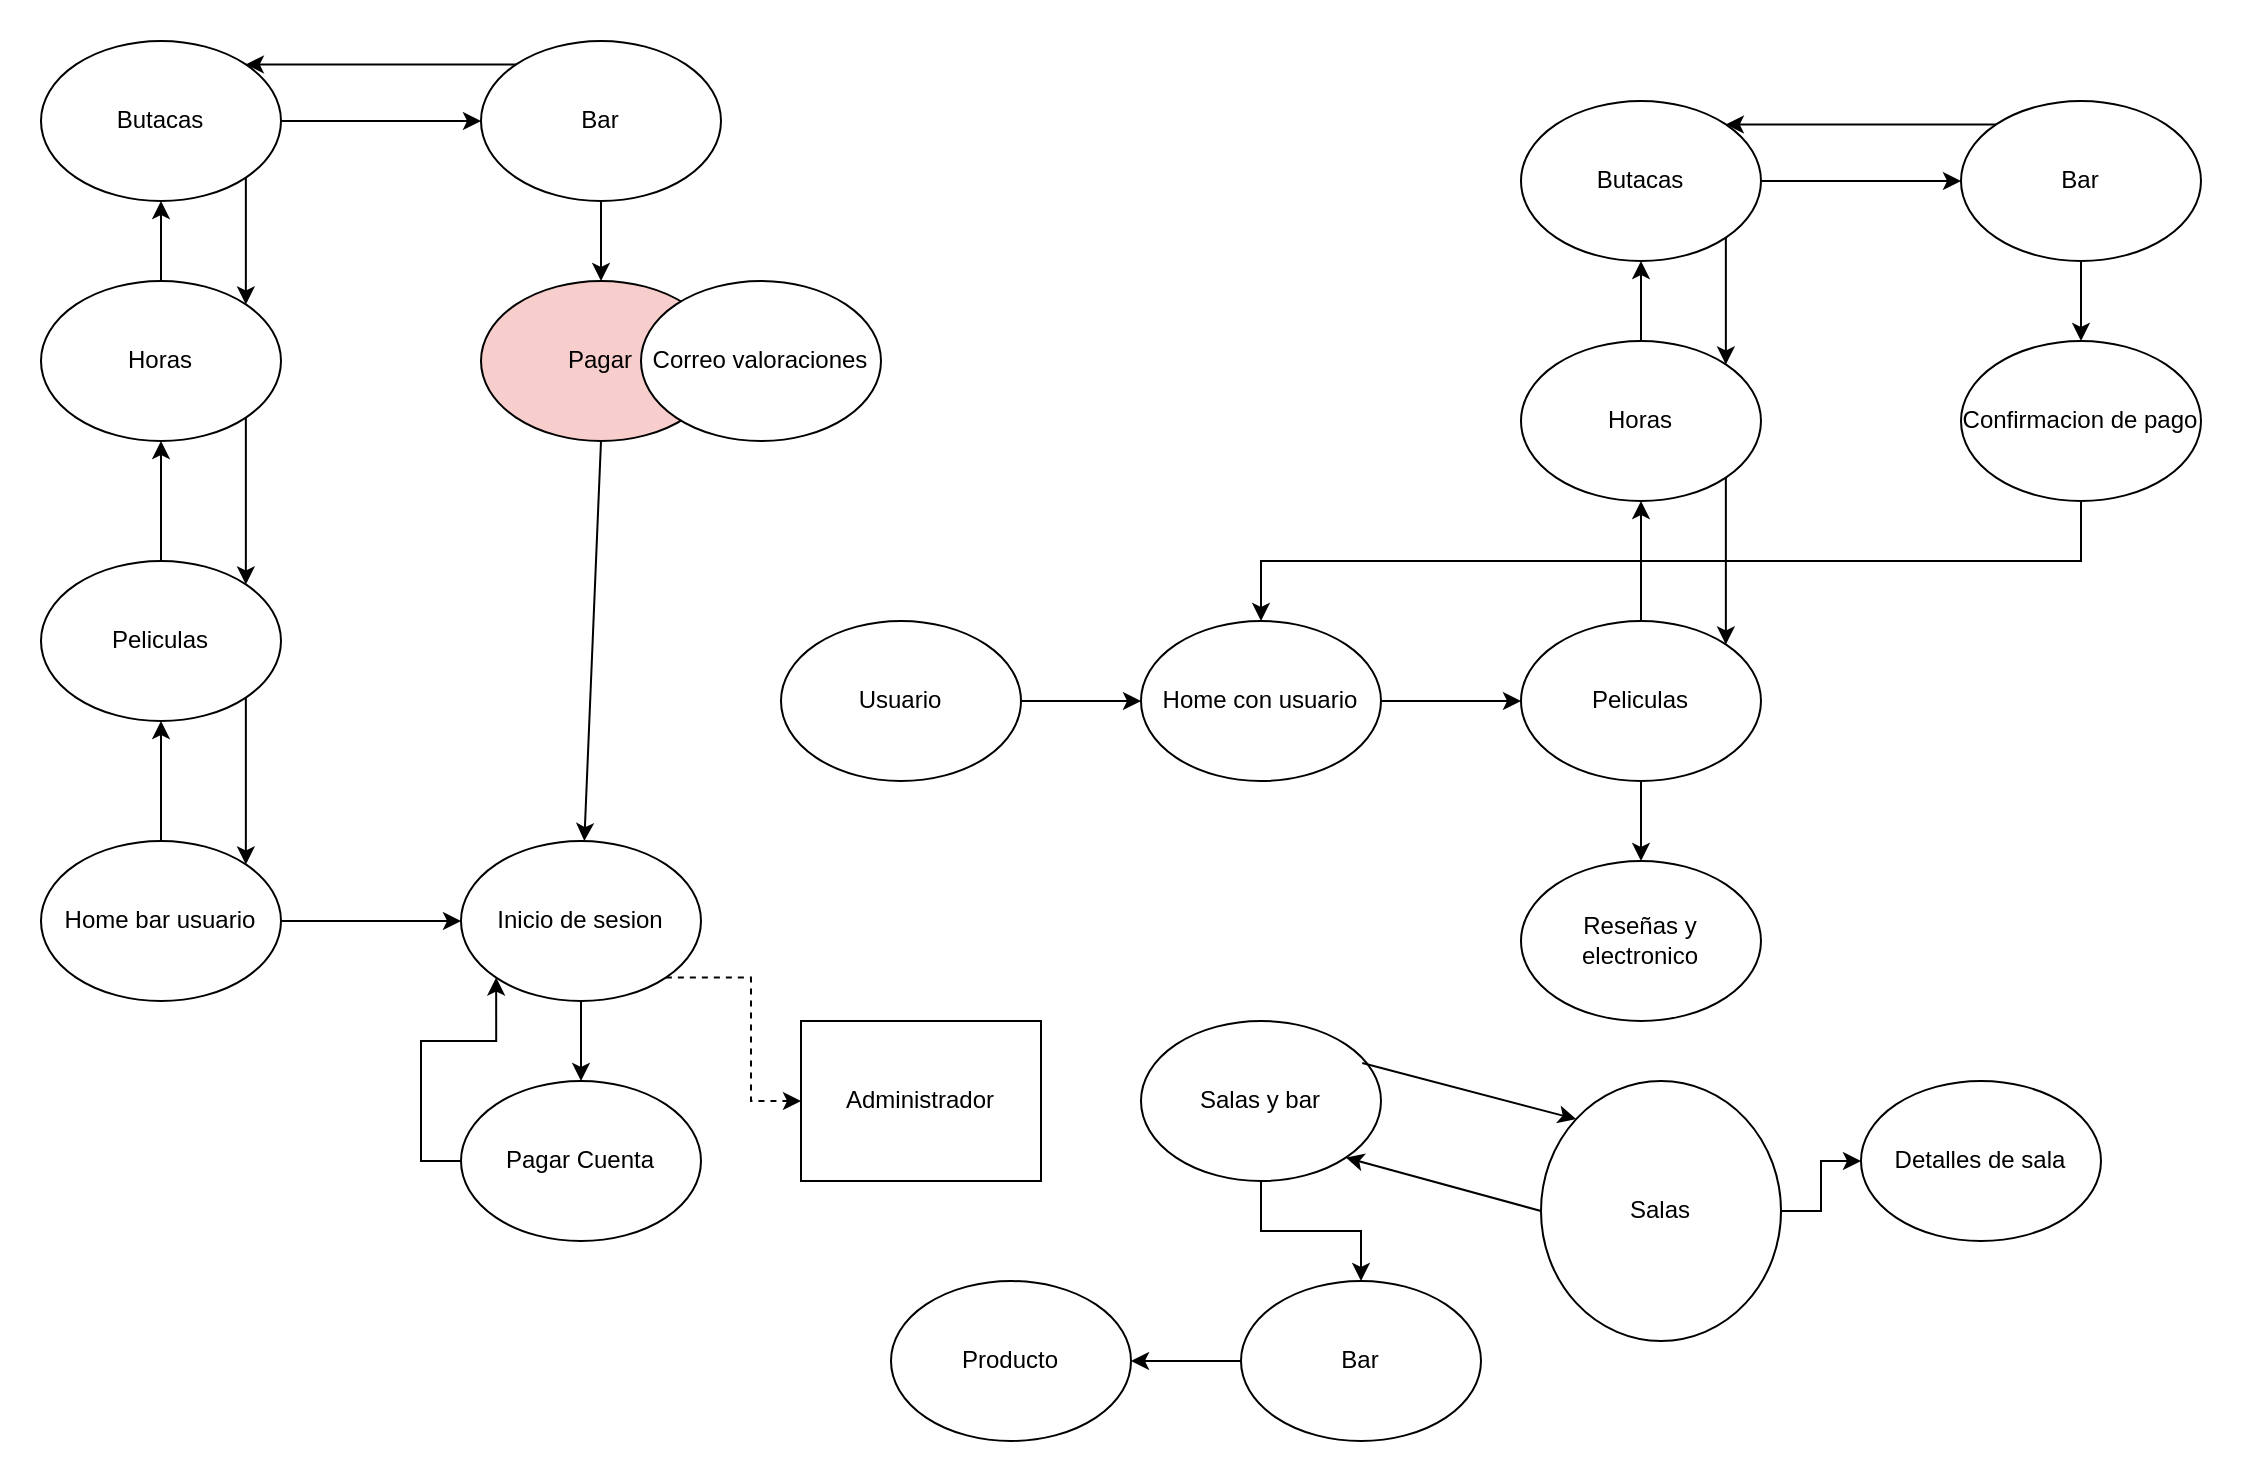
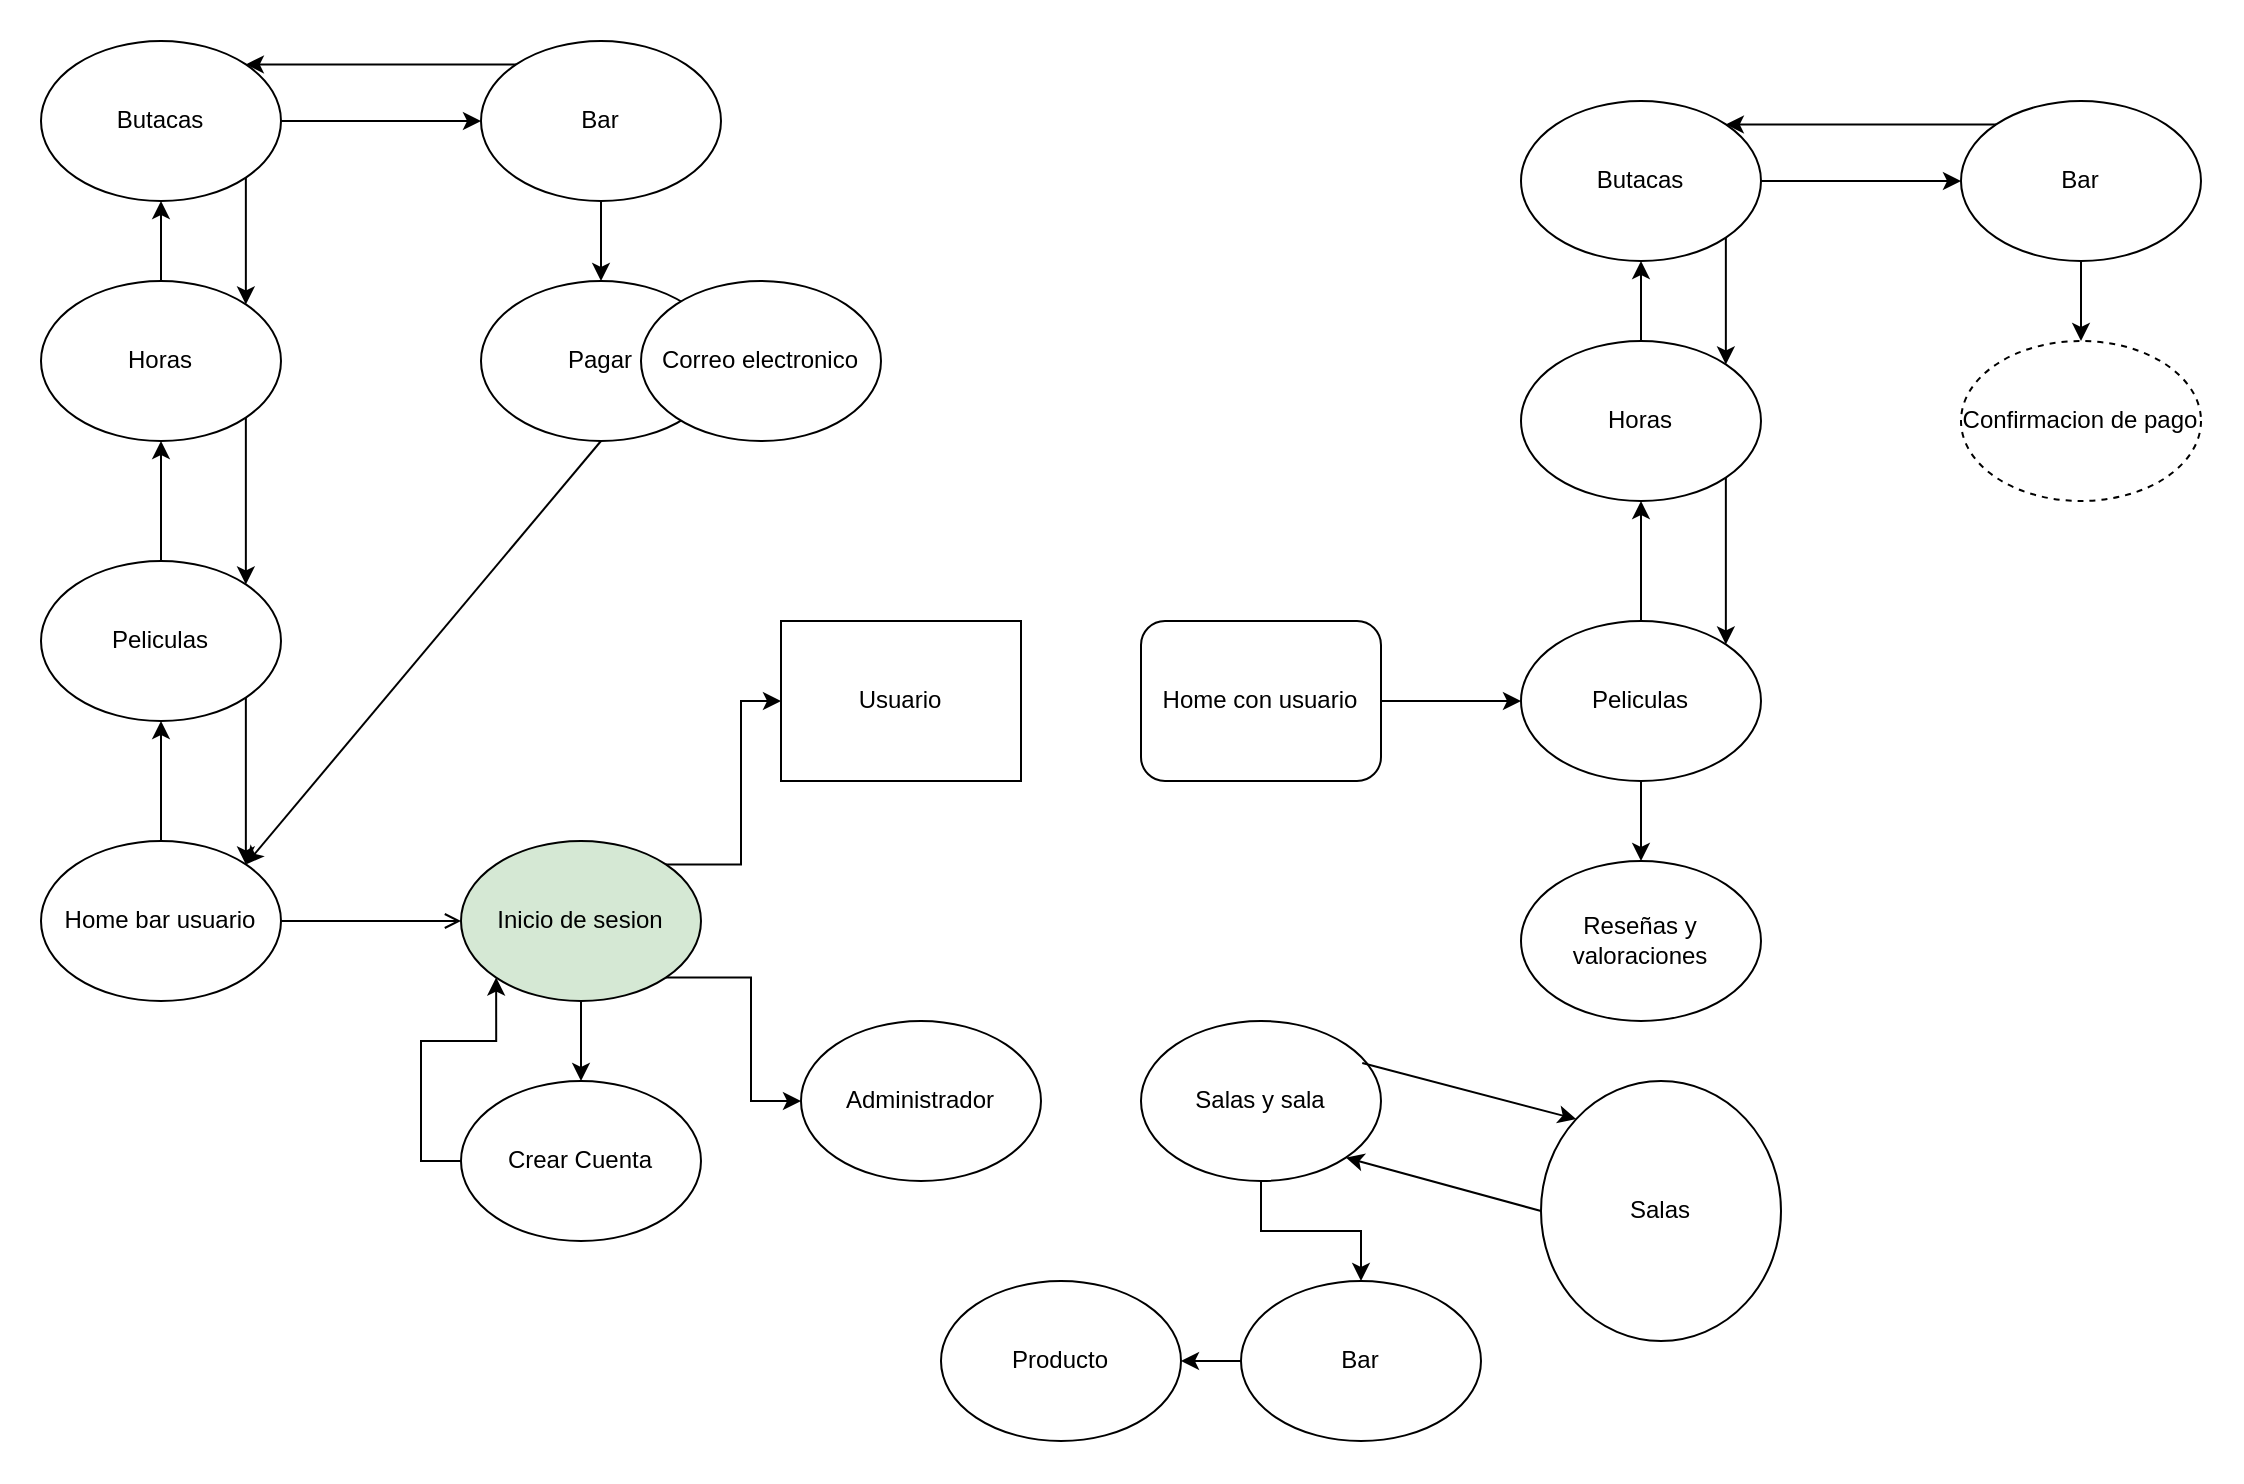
node "Pagar": fillcolor #f8cecc -> #ffffff
node "Correo valoraciones": label "Correo valoraciones" -> "Correo electronico"
node "Confirmacion de pago": style solid -> dashed
edge "Confirmacion de pago" -> "Home con usuario": removed
edge "Pagar" -> "Inicio de sesion": now "Pagar" -> "Home bar usuario"
node "Usuario": shape ellipse -> rectangle
edge "Usuario" -> "Home con usuario": removed
node "Home con usuario": shape ellipse -> rounded rectangle
edge "Inicio de sesion" -> "Usuario": added
edge "Home bar usuario" -> "Inicio de sesion": arrowhead classic -> open
node "Inicio de sesion": fillcolor #ffffff -> #d5e8d4
node "Reseñas y electronico": label "Reseñas y electronico" -> "Reseñas y valoraciones"
edge "Inicio de sesion" -> "Administrador": style dashed -> solid
node "Administrador": shape rectangle -> ellipse
node "Salas y bar": label "Salas y bar" -> "Salas y sala"
node "Pagar Cuenta": label "Pagar Cuenta" -> "Crear Cuenta"
node "Detalles de sala": removed
edge "Salas" -> "Detalles de sala": removed
node "Producto": moved (1011, 1361) -> (1061, 1361)
